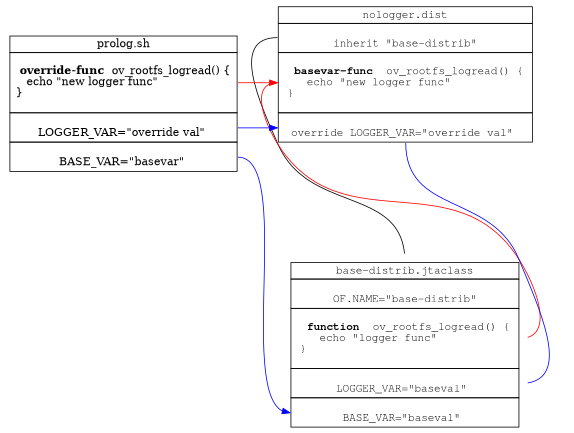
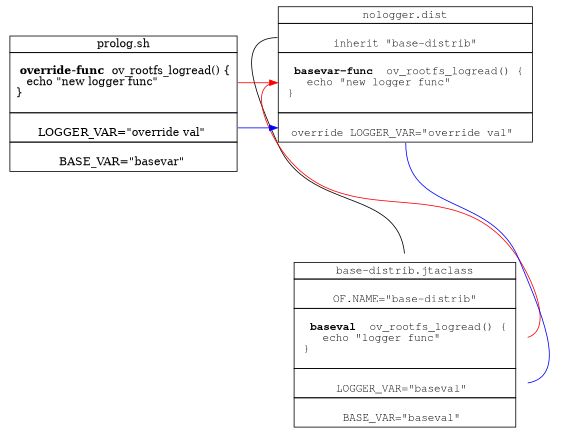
edge "prolog.sh" -> "base-distrib.jtaclass": removed
node "base-distrib.jtaclass": text "function" -> "baseval"
